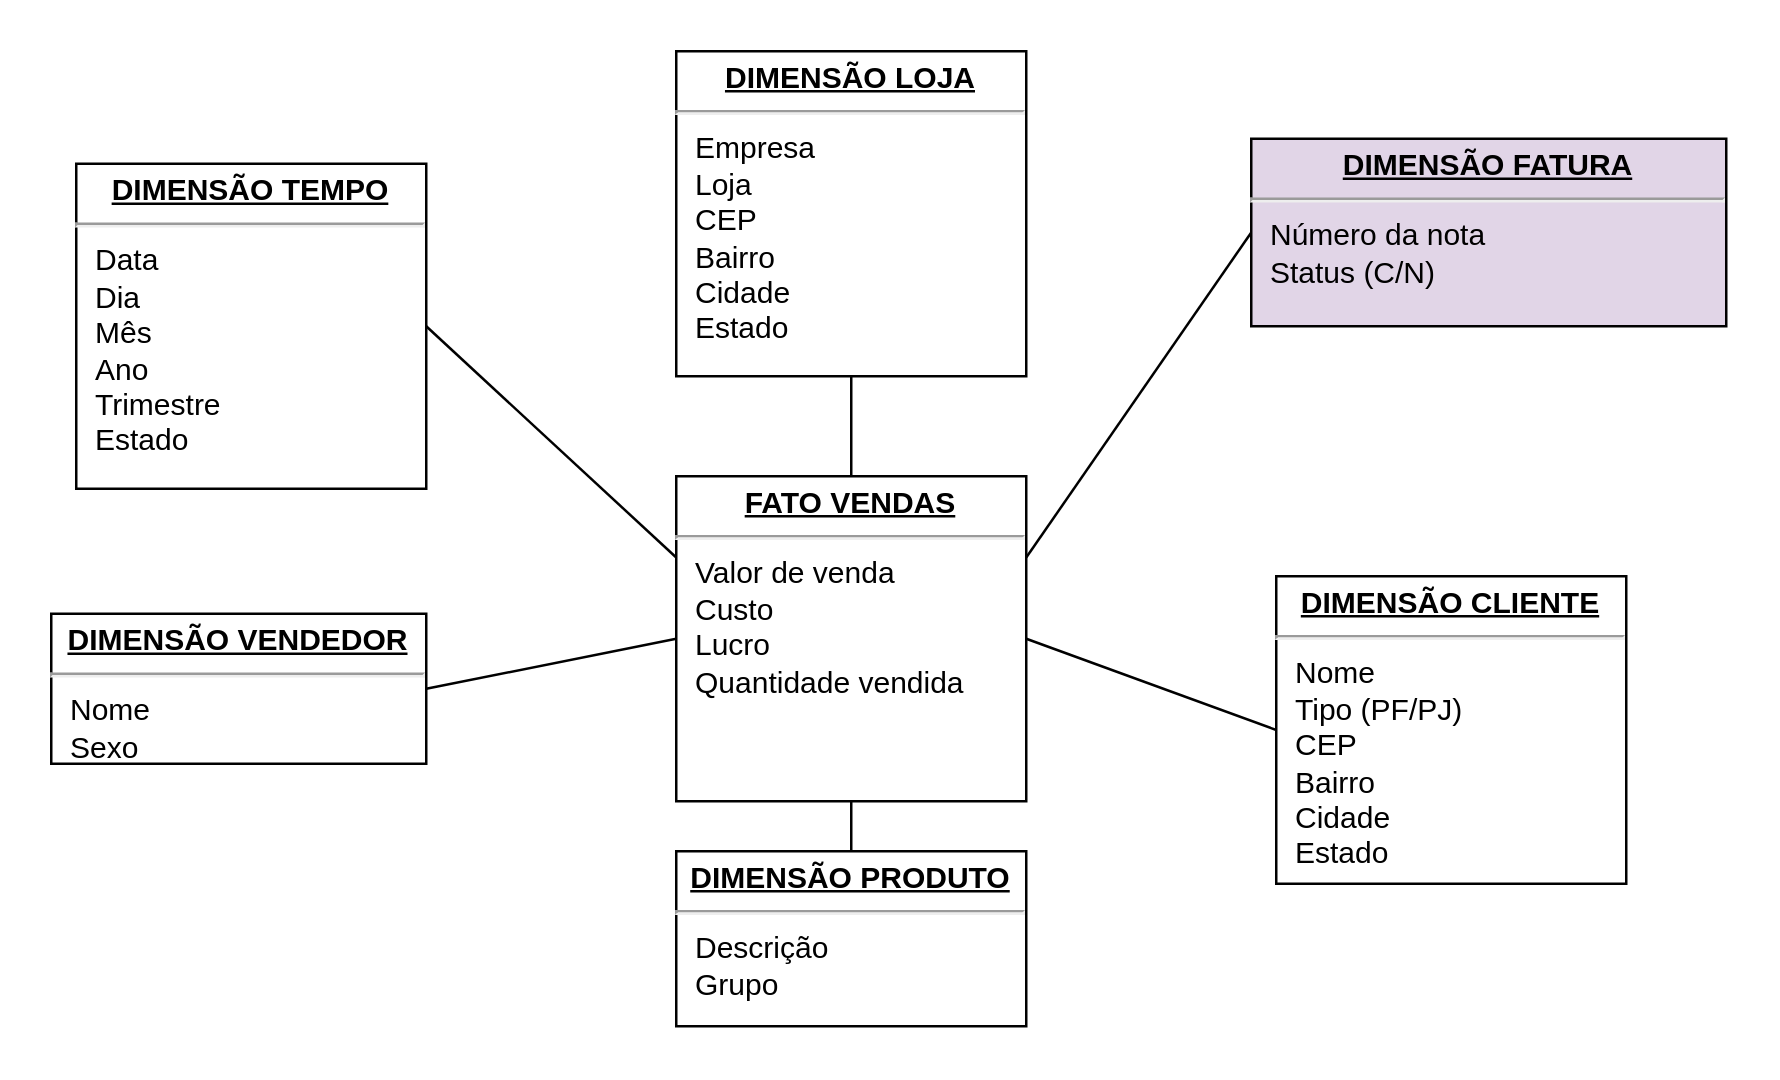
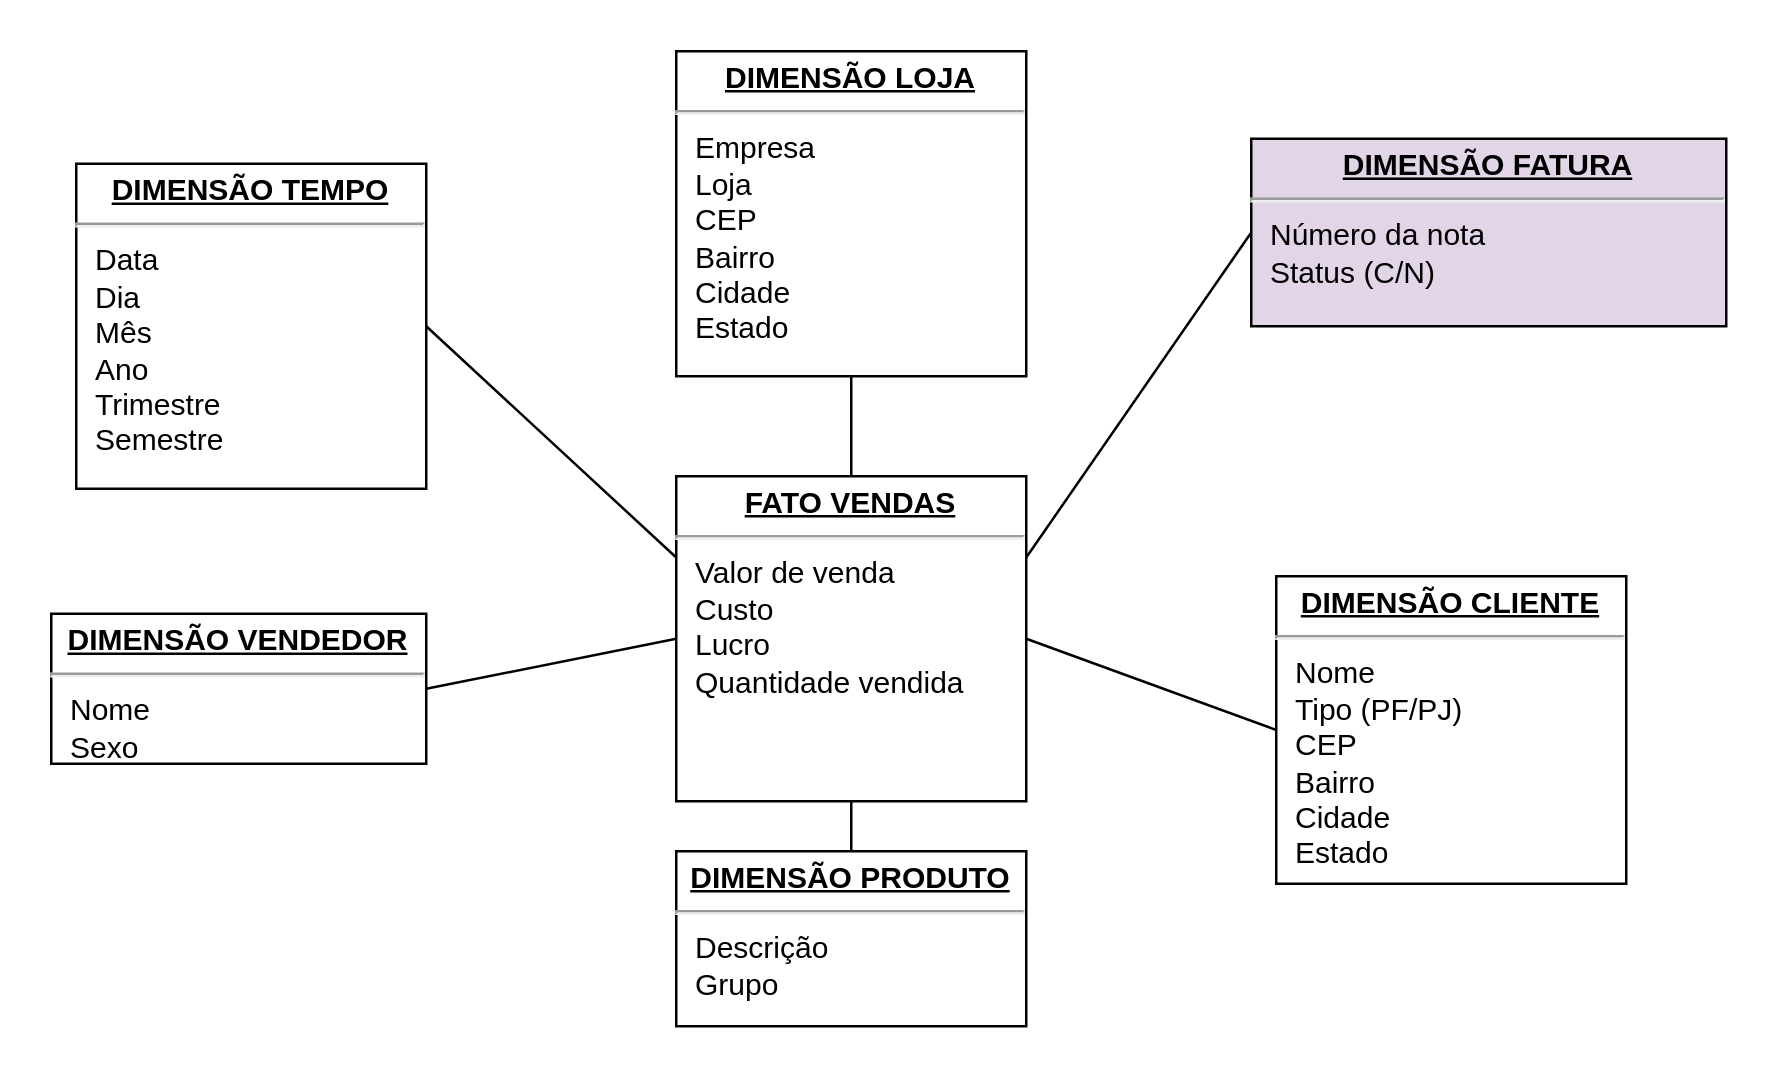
node "DIMENSÃO TEMPO Data Dia Mês Ano Trimestre Estado": label "DIMENSÃO TEMPO Data Dia Mês Ano Trimestre Estado" -> "DIMENSÃO TEMPO Data Dia Mês Ano Trimestre Semestre"
